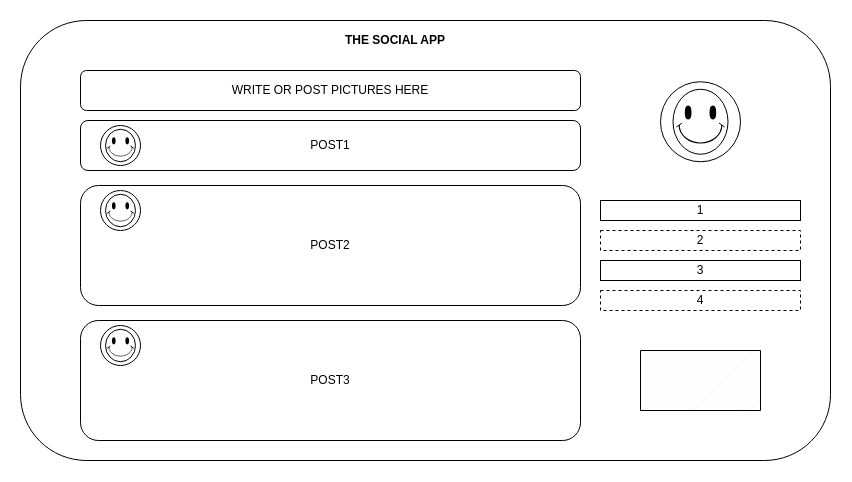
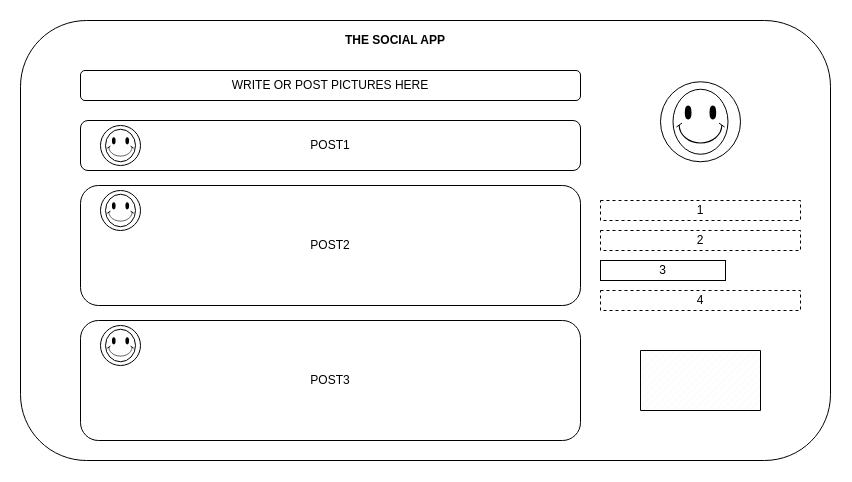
node "WRITE OR POST PICTURES HERE": size 500x40 -> 500x30
node "1": style solid -> dashed
node "3": size 200x20 -> 125x20
